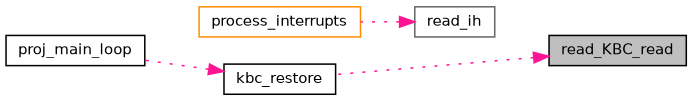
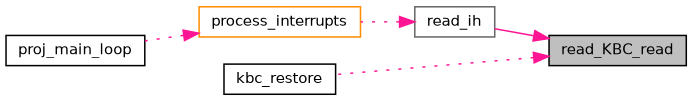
edge "read_ih" -> "read_KBC_read": added
edge "proj_main_loop" -> "kbc_restore": now "proj_main_loop" -> "process_interrupts"
